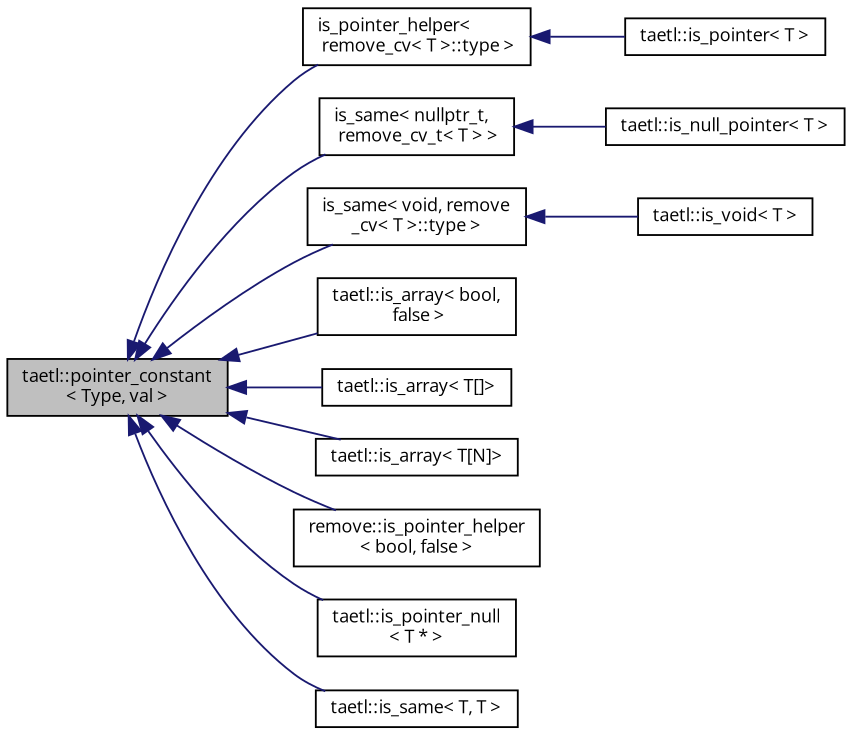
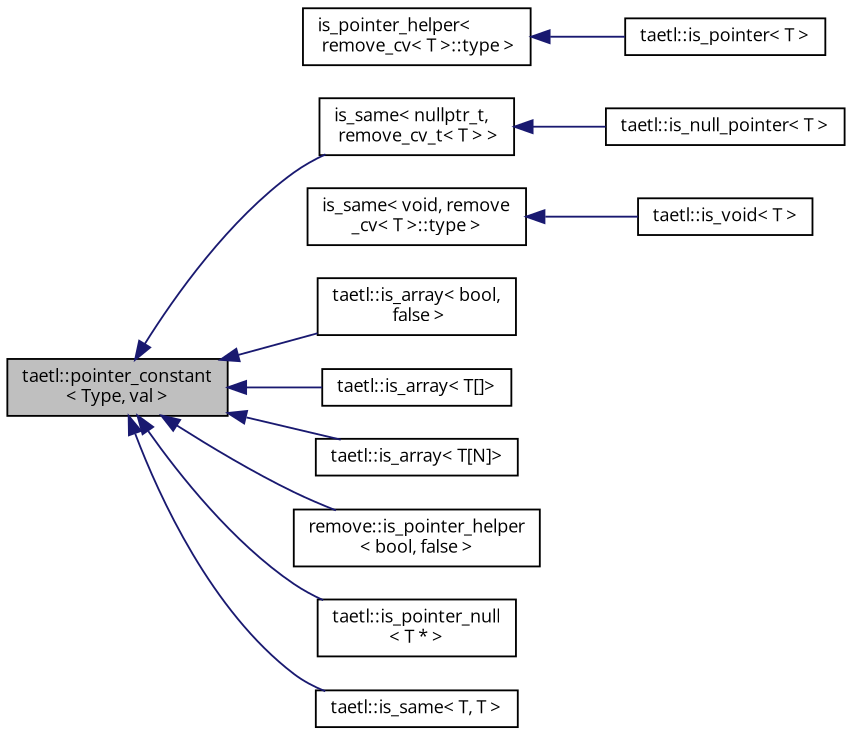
edge "is_pointer_helper< remove_cv< T >::type >" -> "taetl::pointer_constant < Type, val >": removed
edge "is_same< void, remove _cv< T >::type >" -> "taetl::pointer_constant < Type, val >": removed
